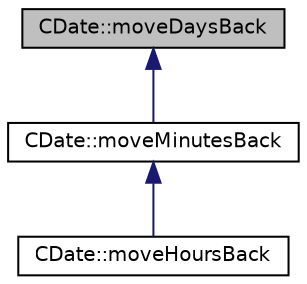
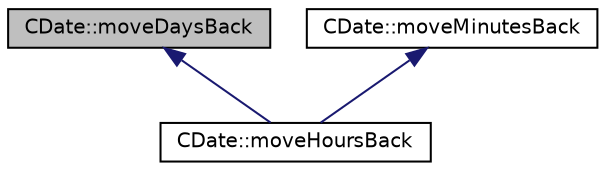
edge "CDate::moveMinutesBack" -> "CDate::moveDaysBack": now "CDate::moveHoursBack" -> "CDate::moveDaysBack"
